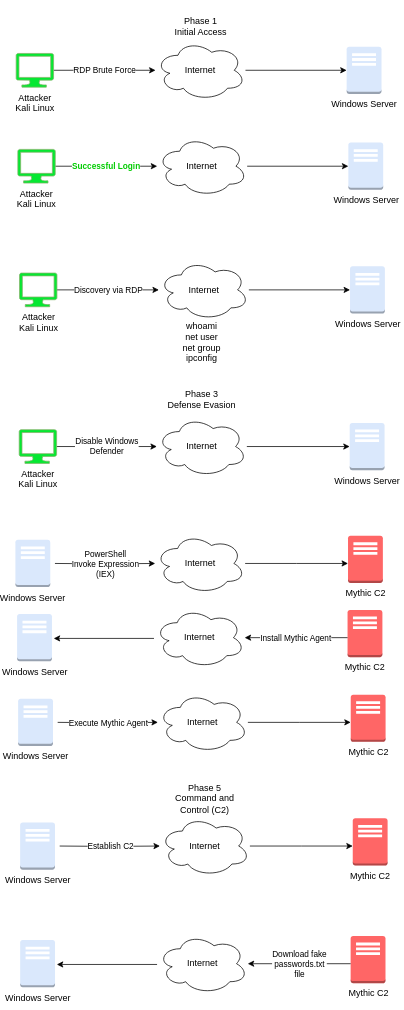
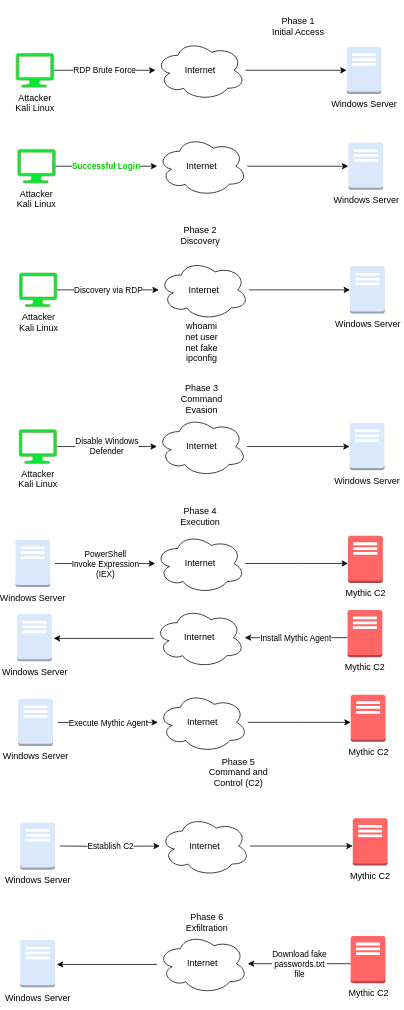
node "Phase 1 Initial Access": moved (201, 27) -> (298, 27)
node "Phase 2 Discovery": added
node "whoami net user net group ipconfig": label "whoami net user net group ipconfig" -> "whoami net user net fake ipconfig"
node "Phase 3 Defense Evasion": label "Phase 3 Defense Evasion" -> "Phase 3 Command Evasion"
node "Phase 4 Execution": added
node "Phase 5 Command and Control (C2)": moved (205, 799) -> (239, 773)
node "Phase 6 Exfiltration": added
